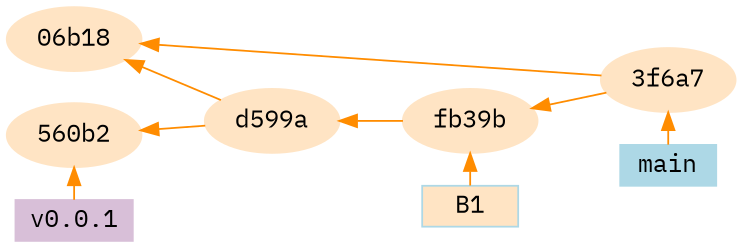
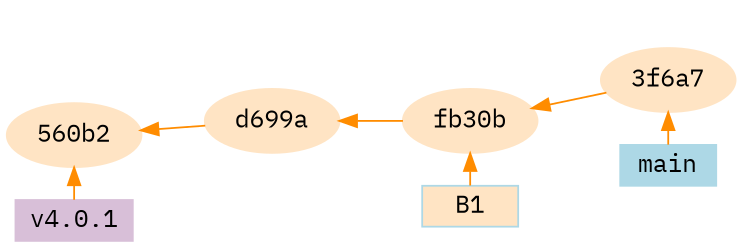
node "06b18": removed
node "d599a": label "d599a" -> "d699a"
node "fb39b": label "fb39b" -> "fb30b"
node "v0.0.1": label "v0.0.1" -> "v4.0.1"
